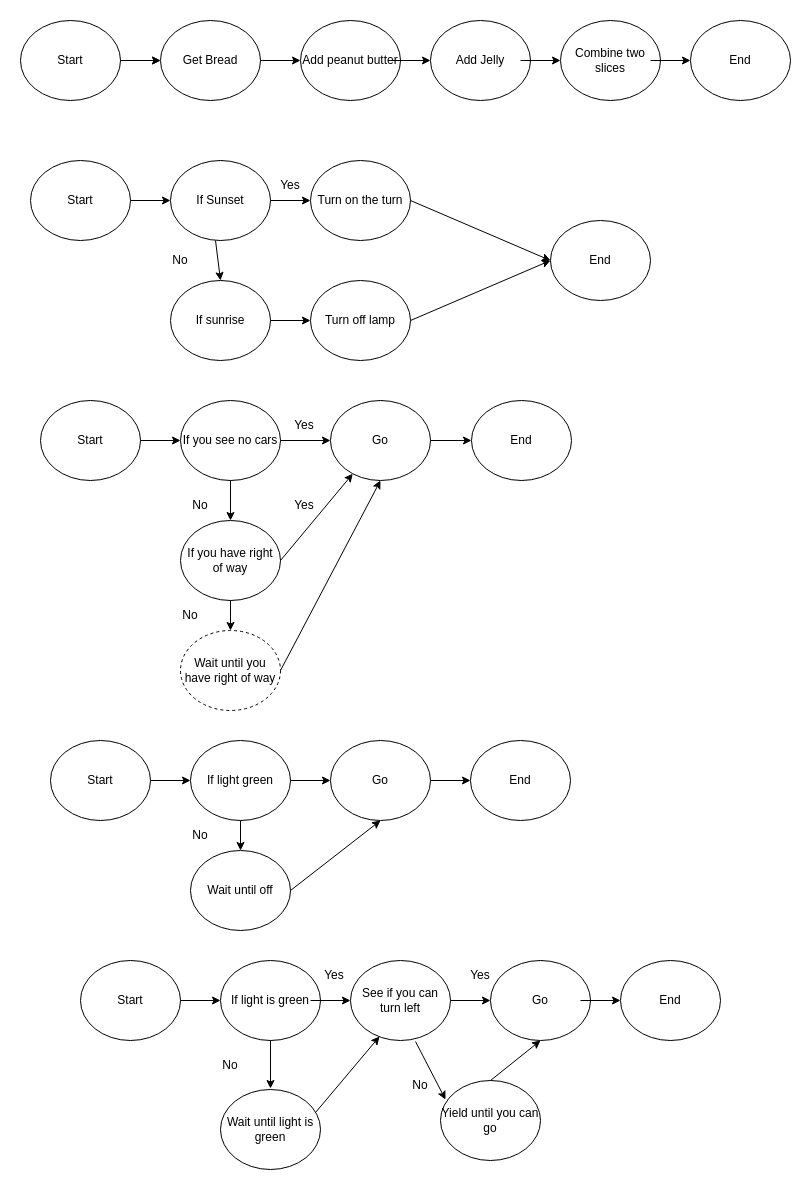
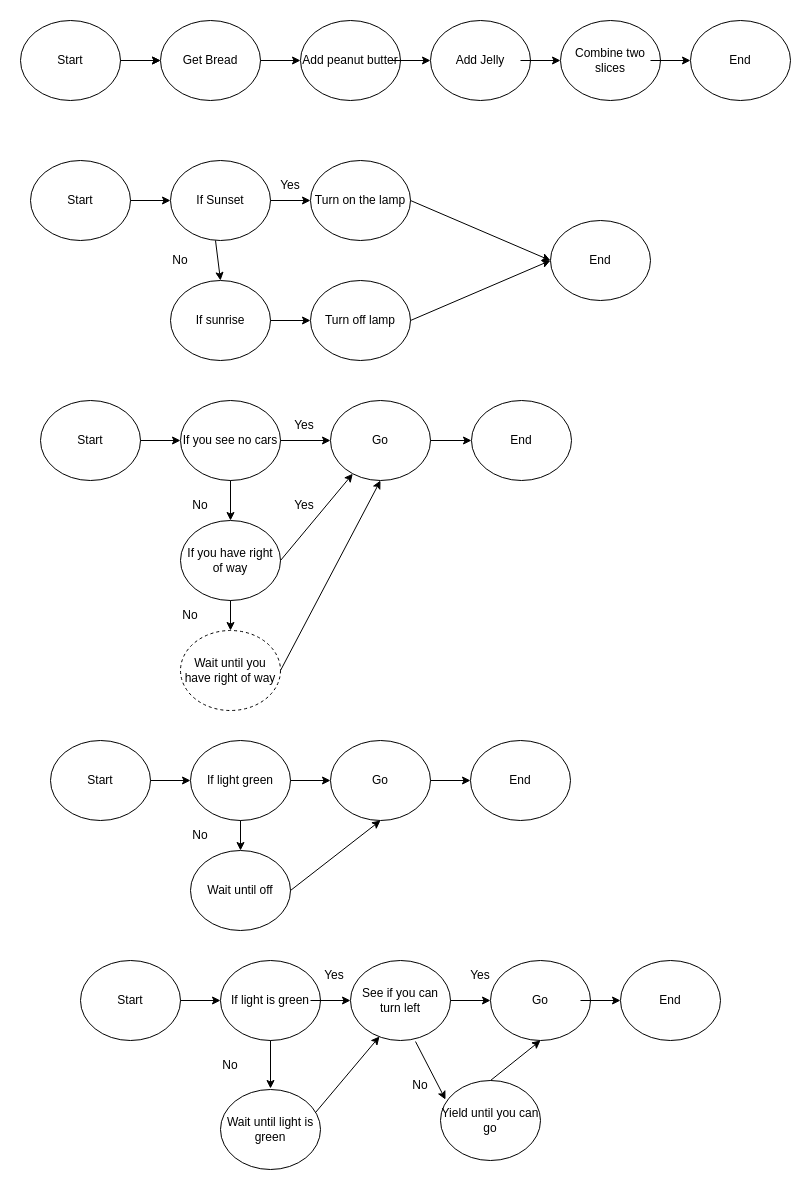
node "Turn on the turn": label "Turn on the turn" -> "Turn on the lamp"
